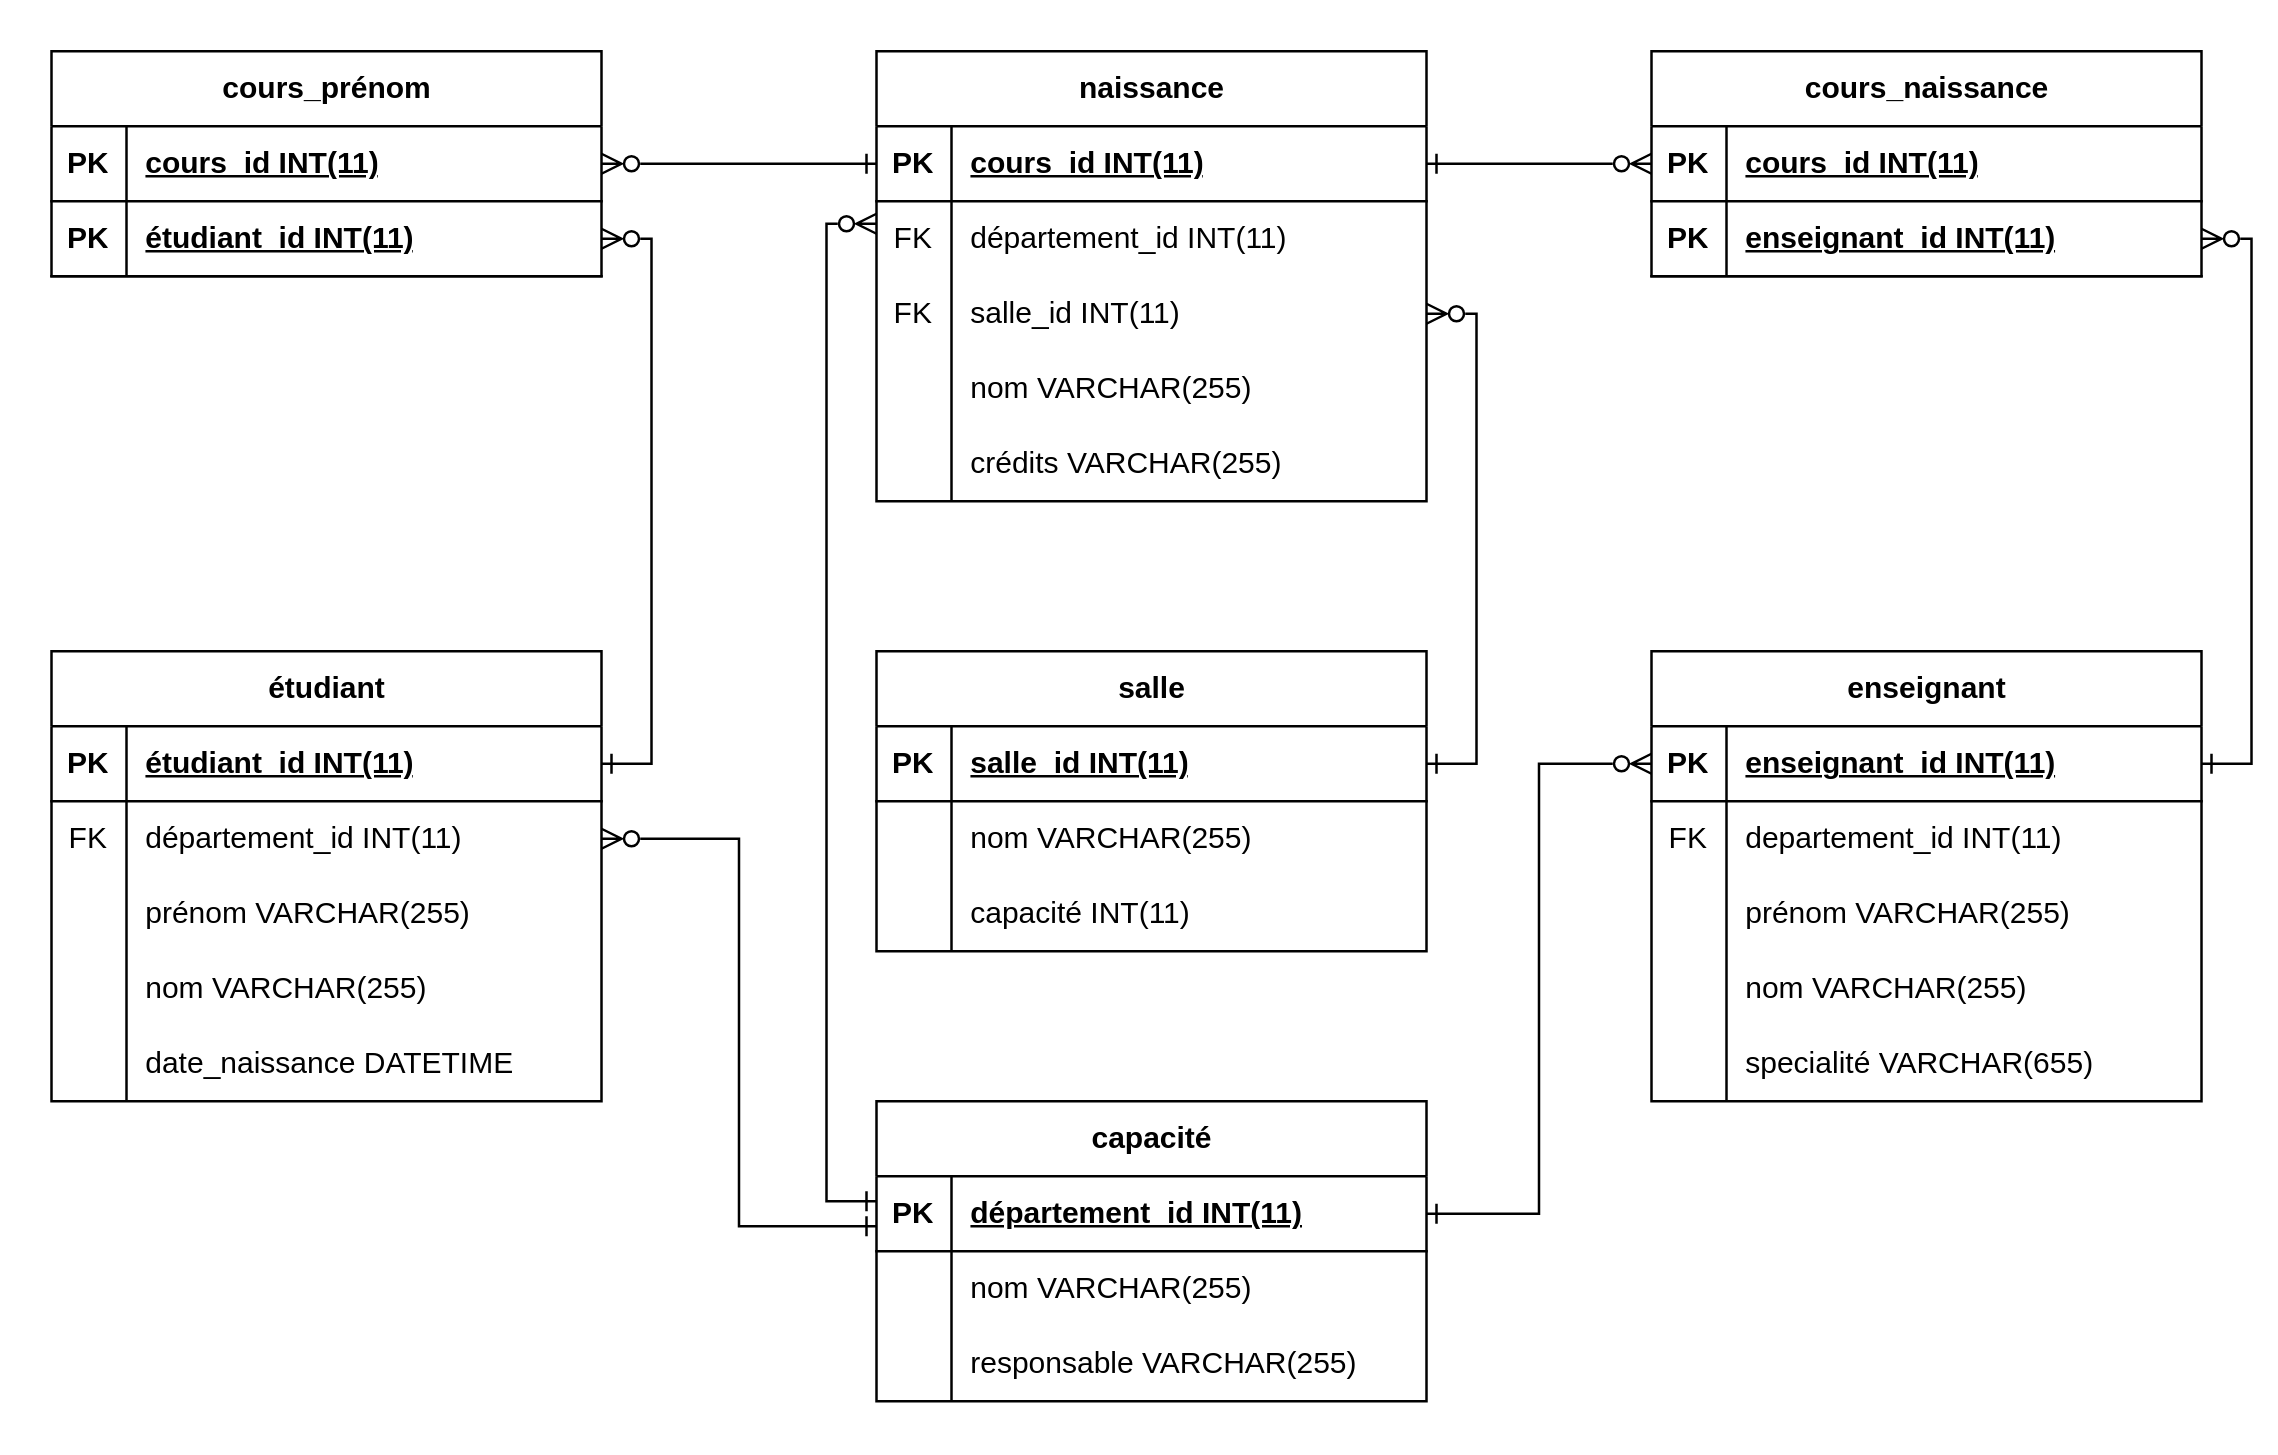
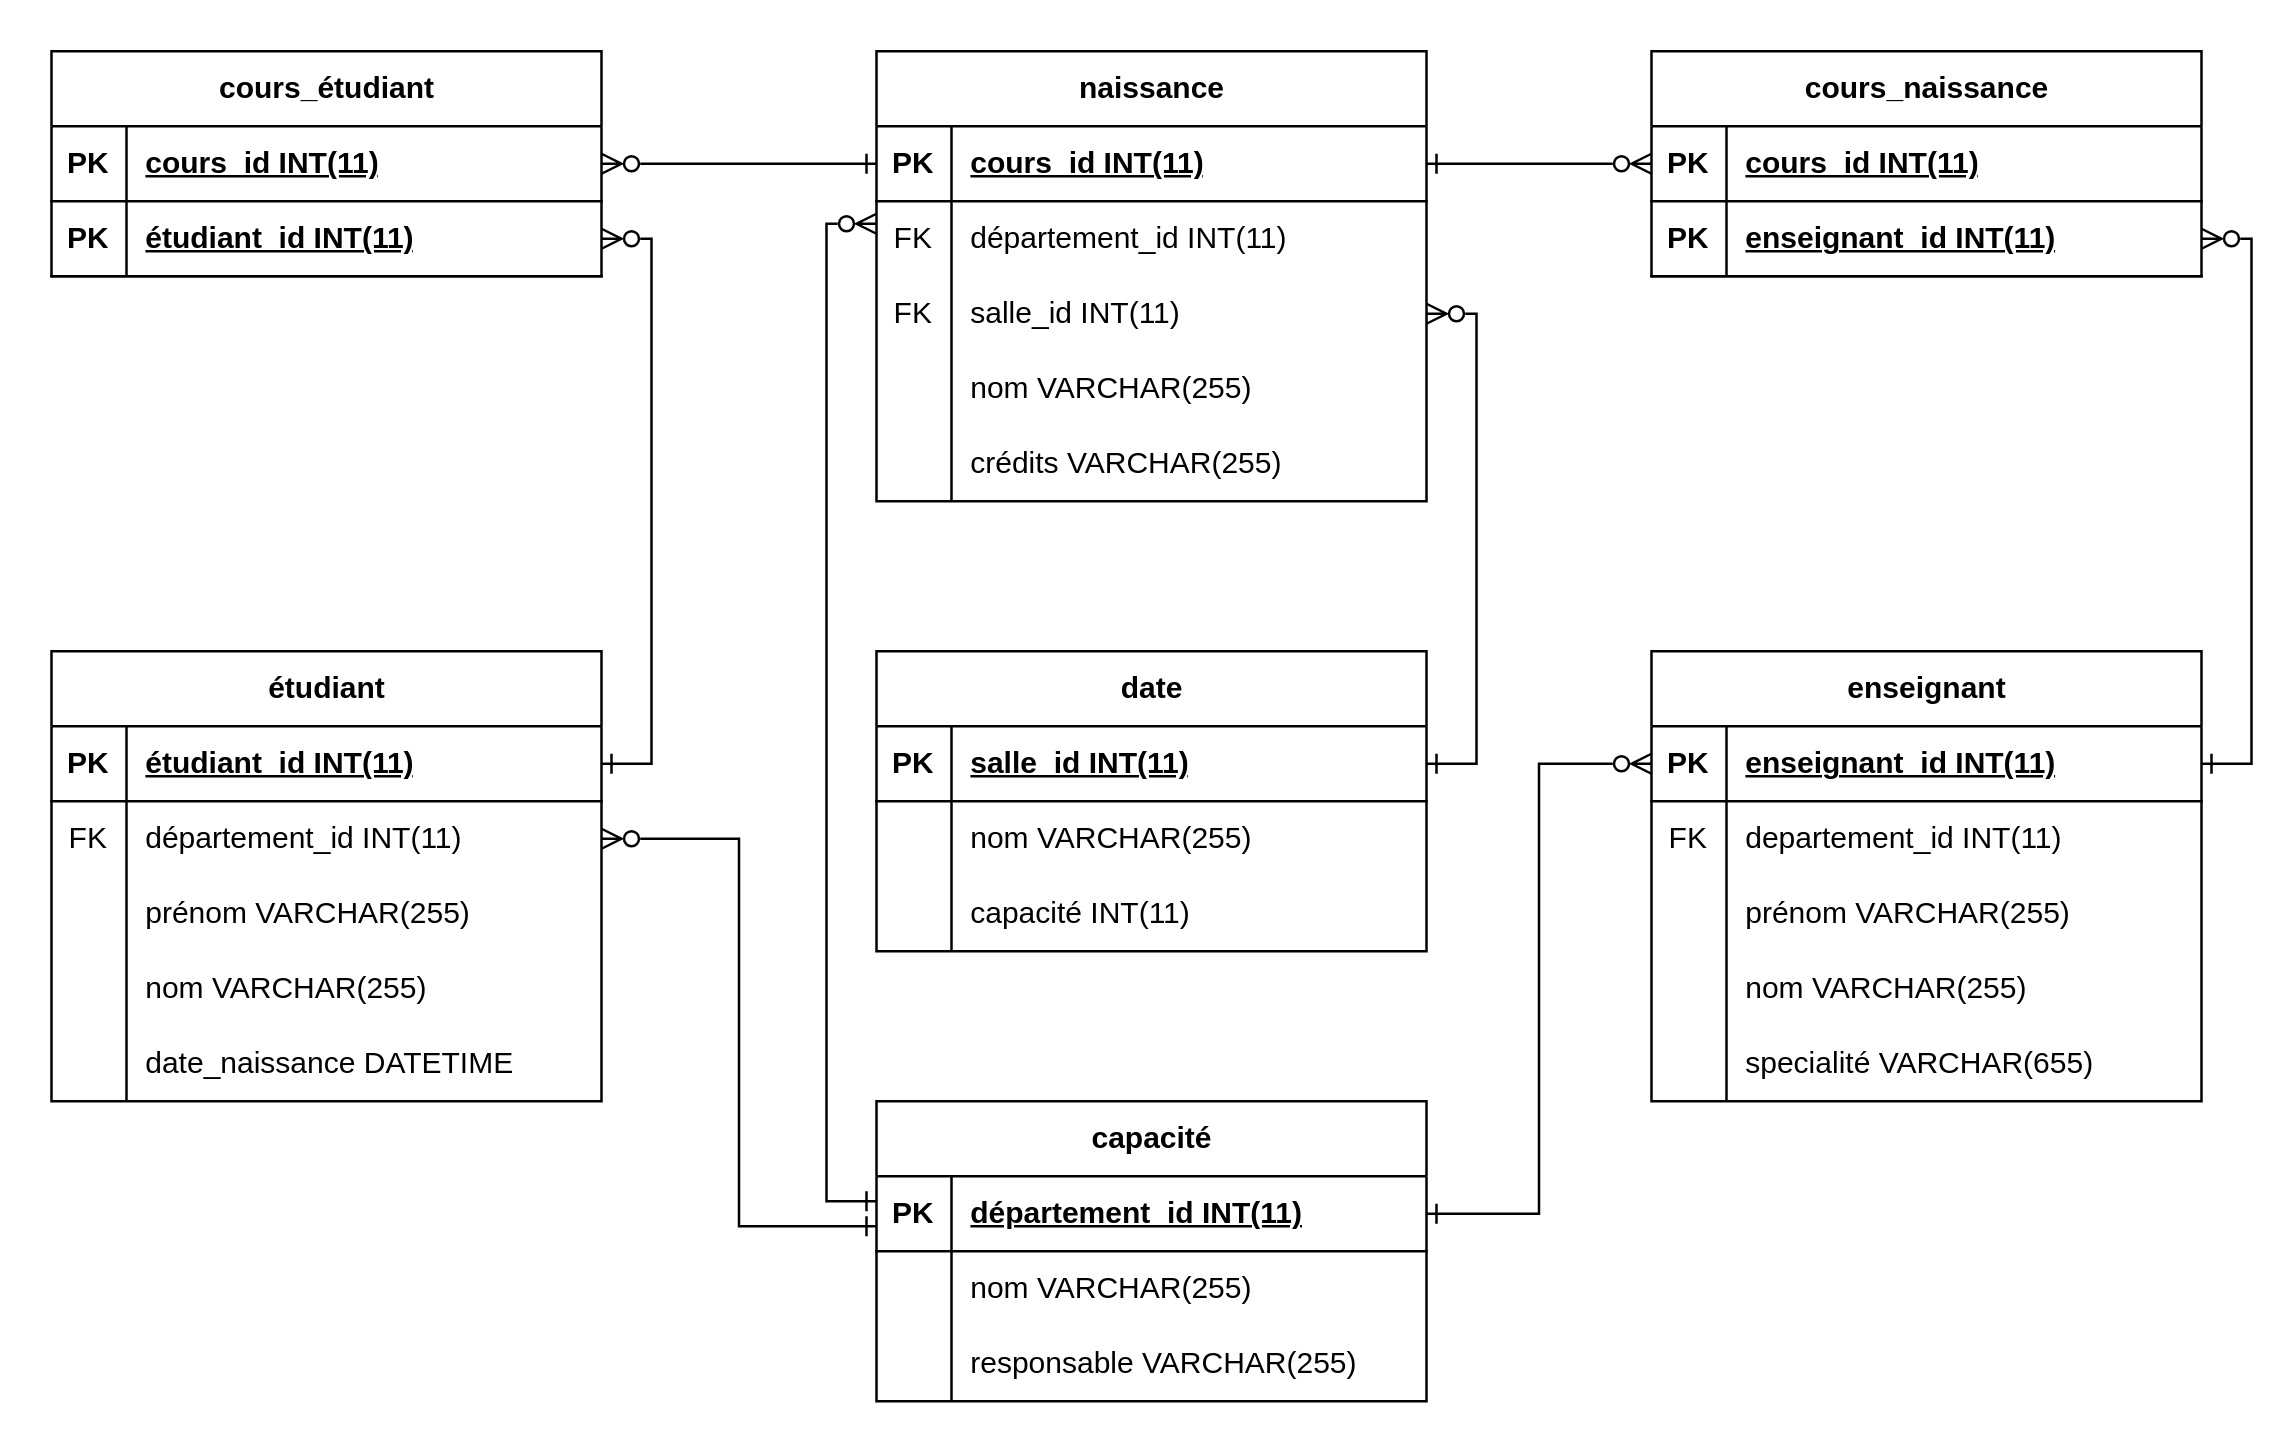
node "cours_prénom": label "cours_prénom" -> "cours_étudiant"
node "salle": label "salle" -> "date"
